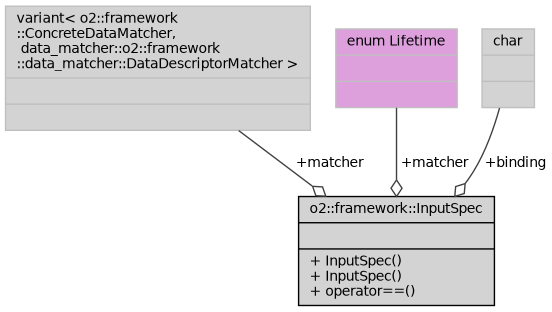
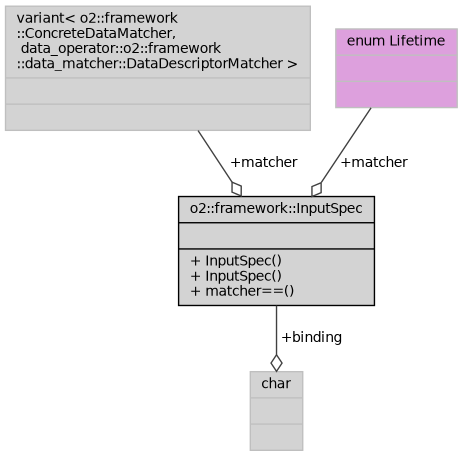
node "variant< o2::framework": text "data_matcher::o2::framework" -> "data_operator::o2::framework"
edge "char" -> "o2::framework::InputSpec": reversed
node "o2::framework::InputSpec": text "+ operator==()" -> "+ matcher==()"
